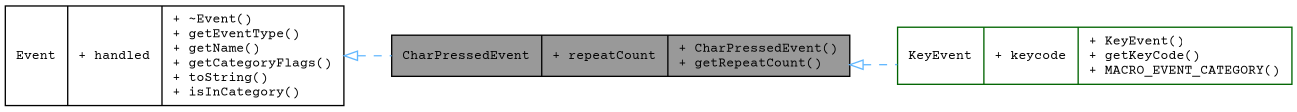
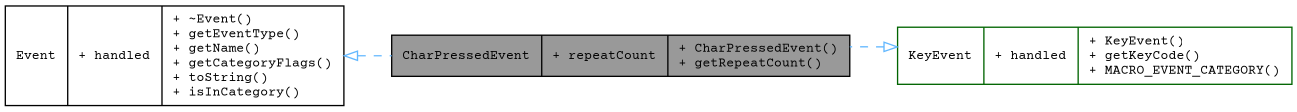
node "KeyEvent": text "+ keycode" -> "+ handled"
edge "KeyEvent" -> "CharPressedEvent": reversed
